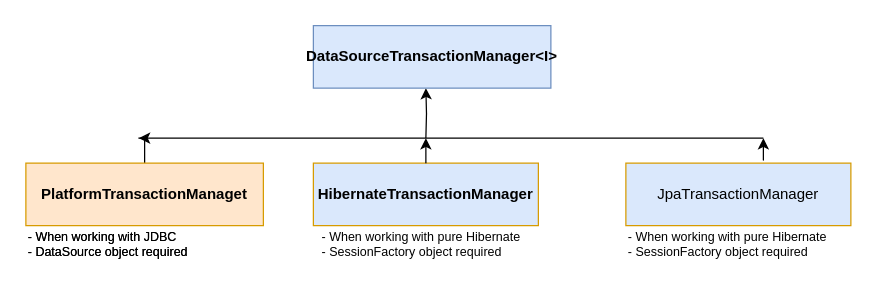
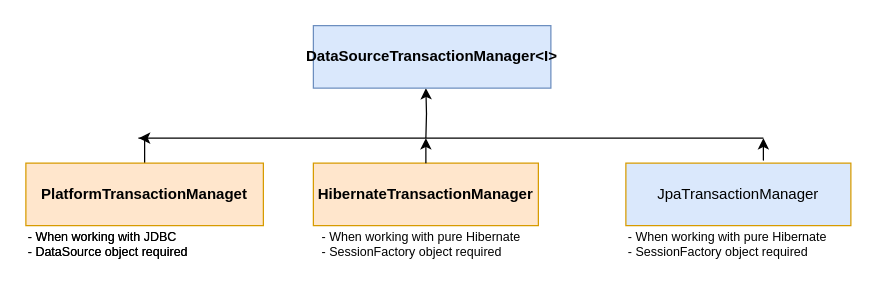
node "HibernateTransactionManager": fillcolor #dae8fc -> #ffe6cc
